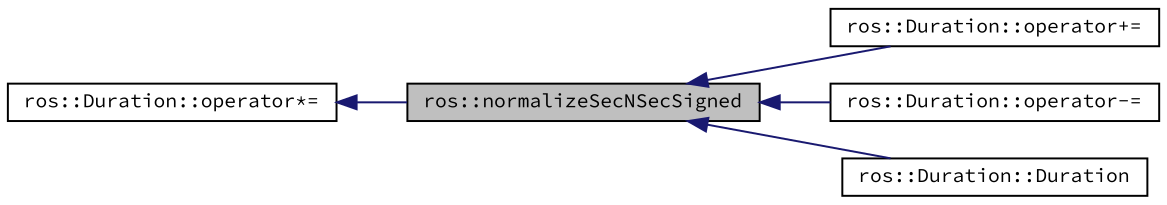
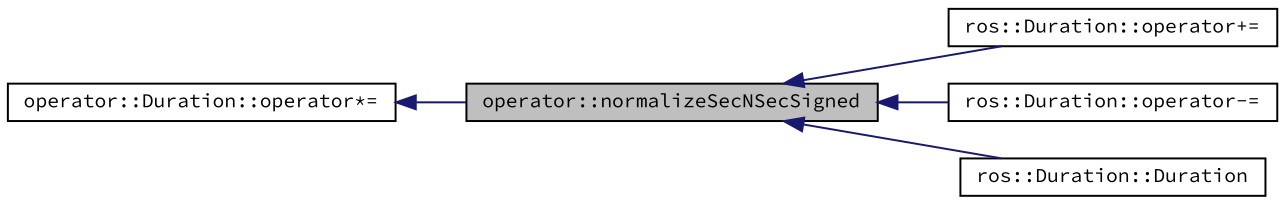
node "ros::Duration::operator*=": label "ros::Duration::operator*=" -> "operator::Duration::operator*="
node "ros::normalizeSecNSecSigned": label "ros::normalizeSecNSecSigned" -> "operator::normalizeSecNSecSigned"
